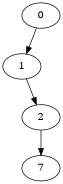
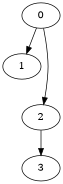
edge "1" -> "2": now "0" -> "2"
node "7": label "7" -> "3"
